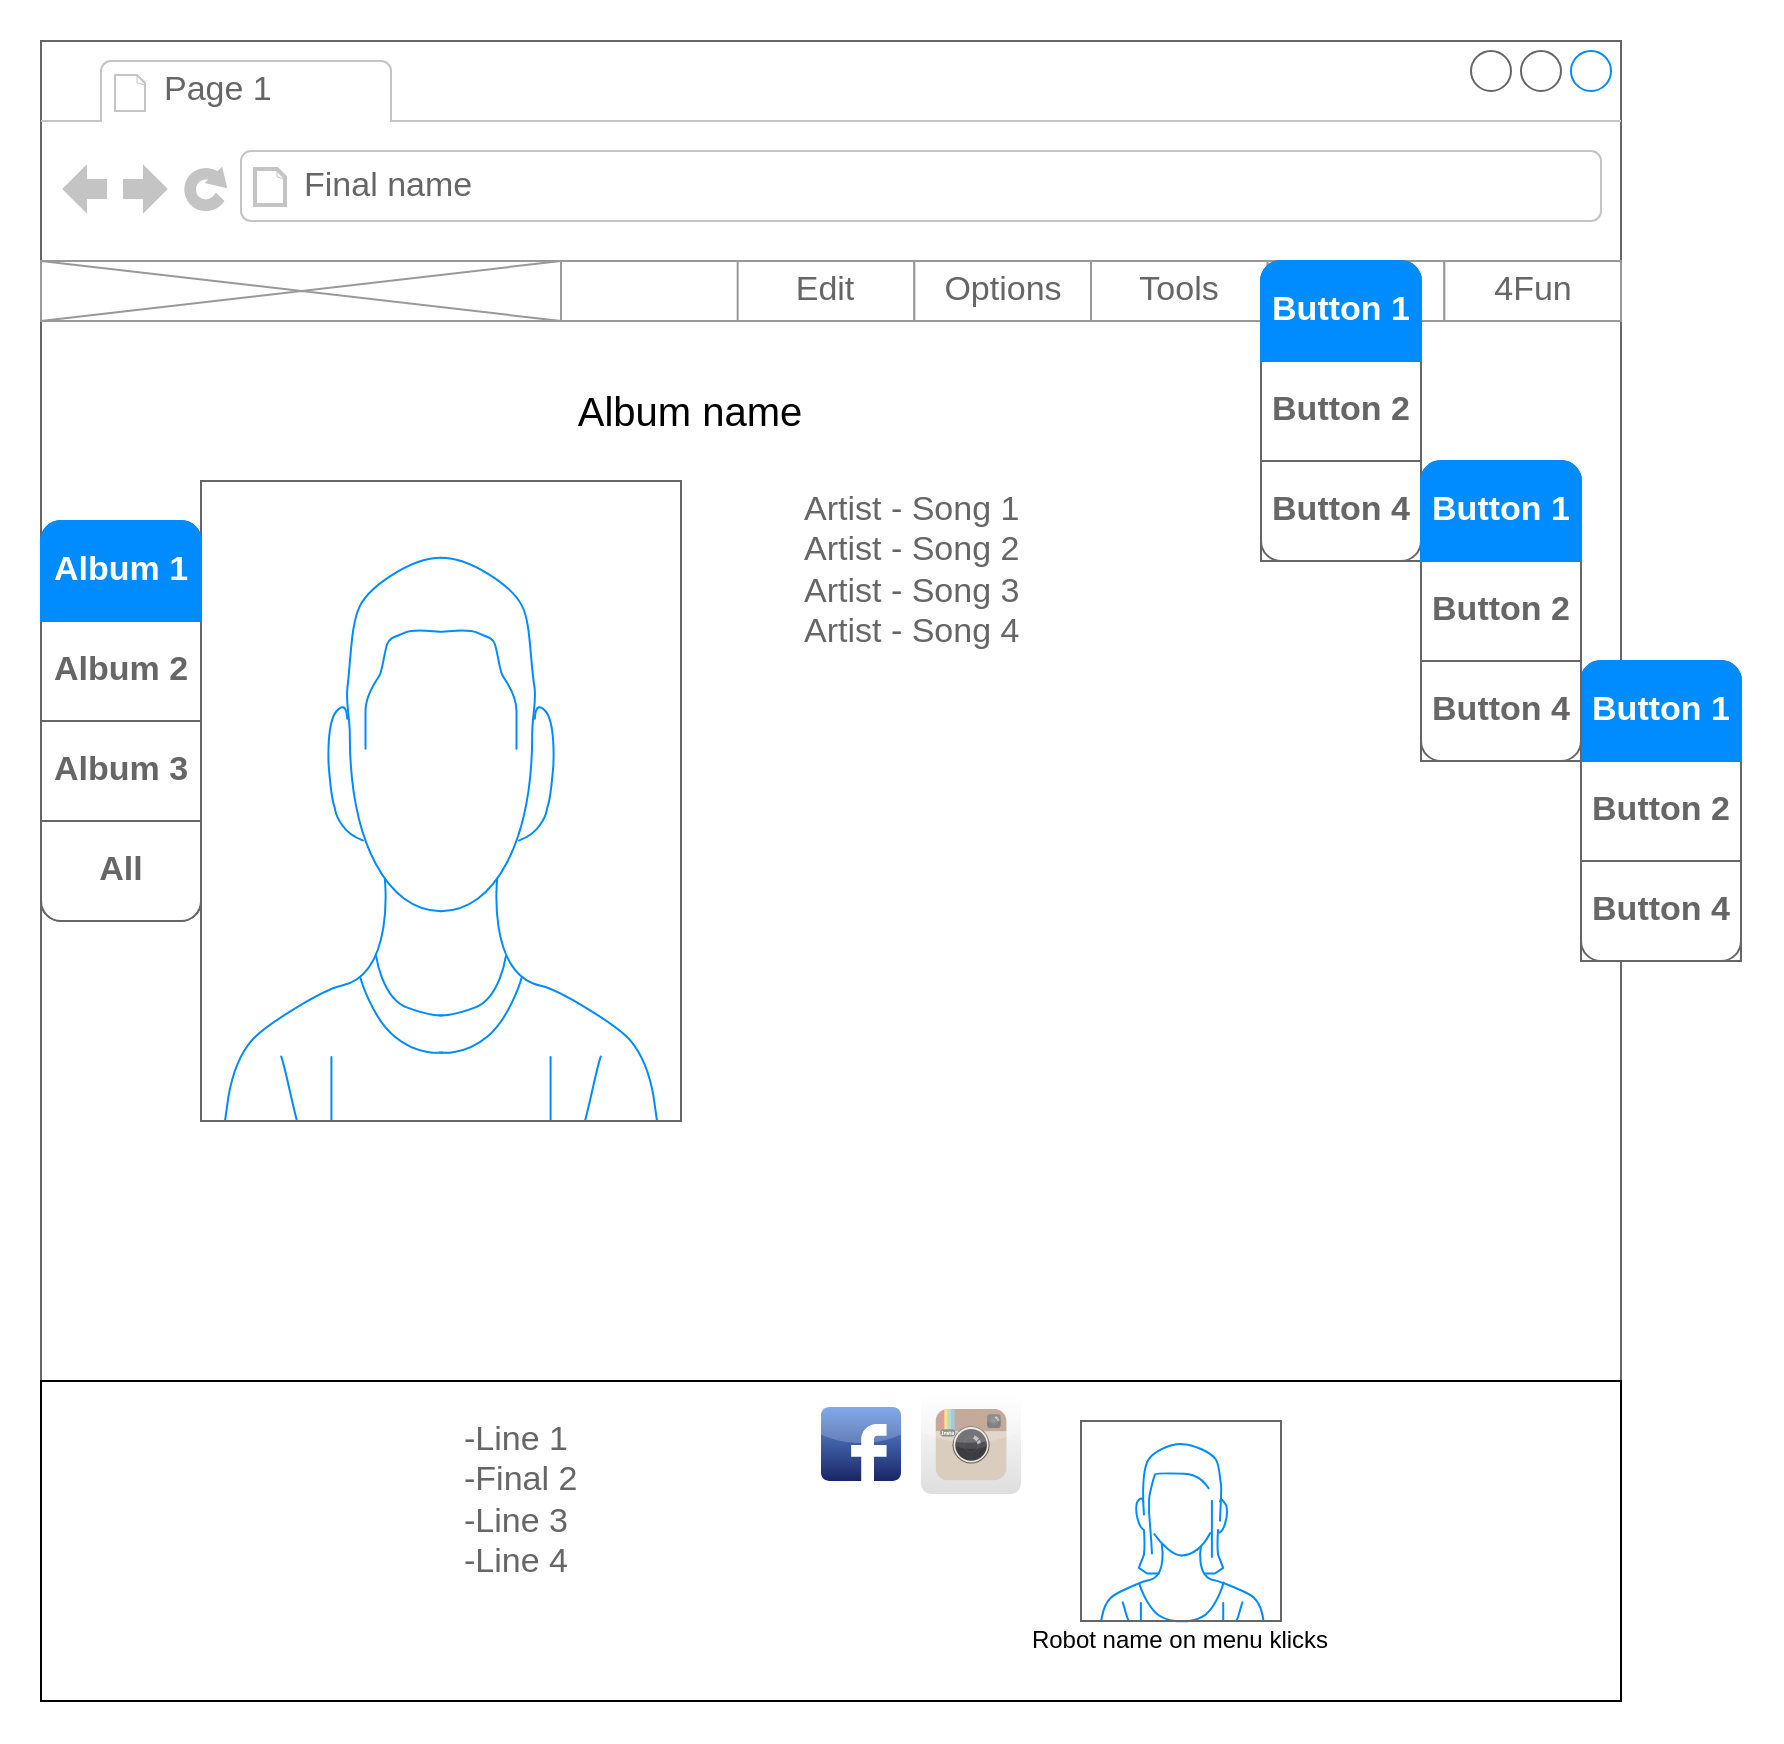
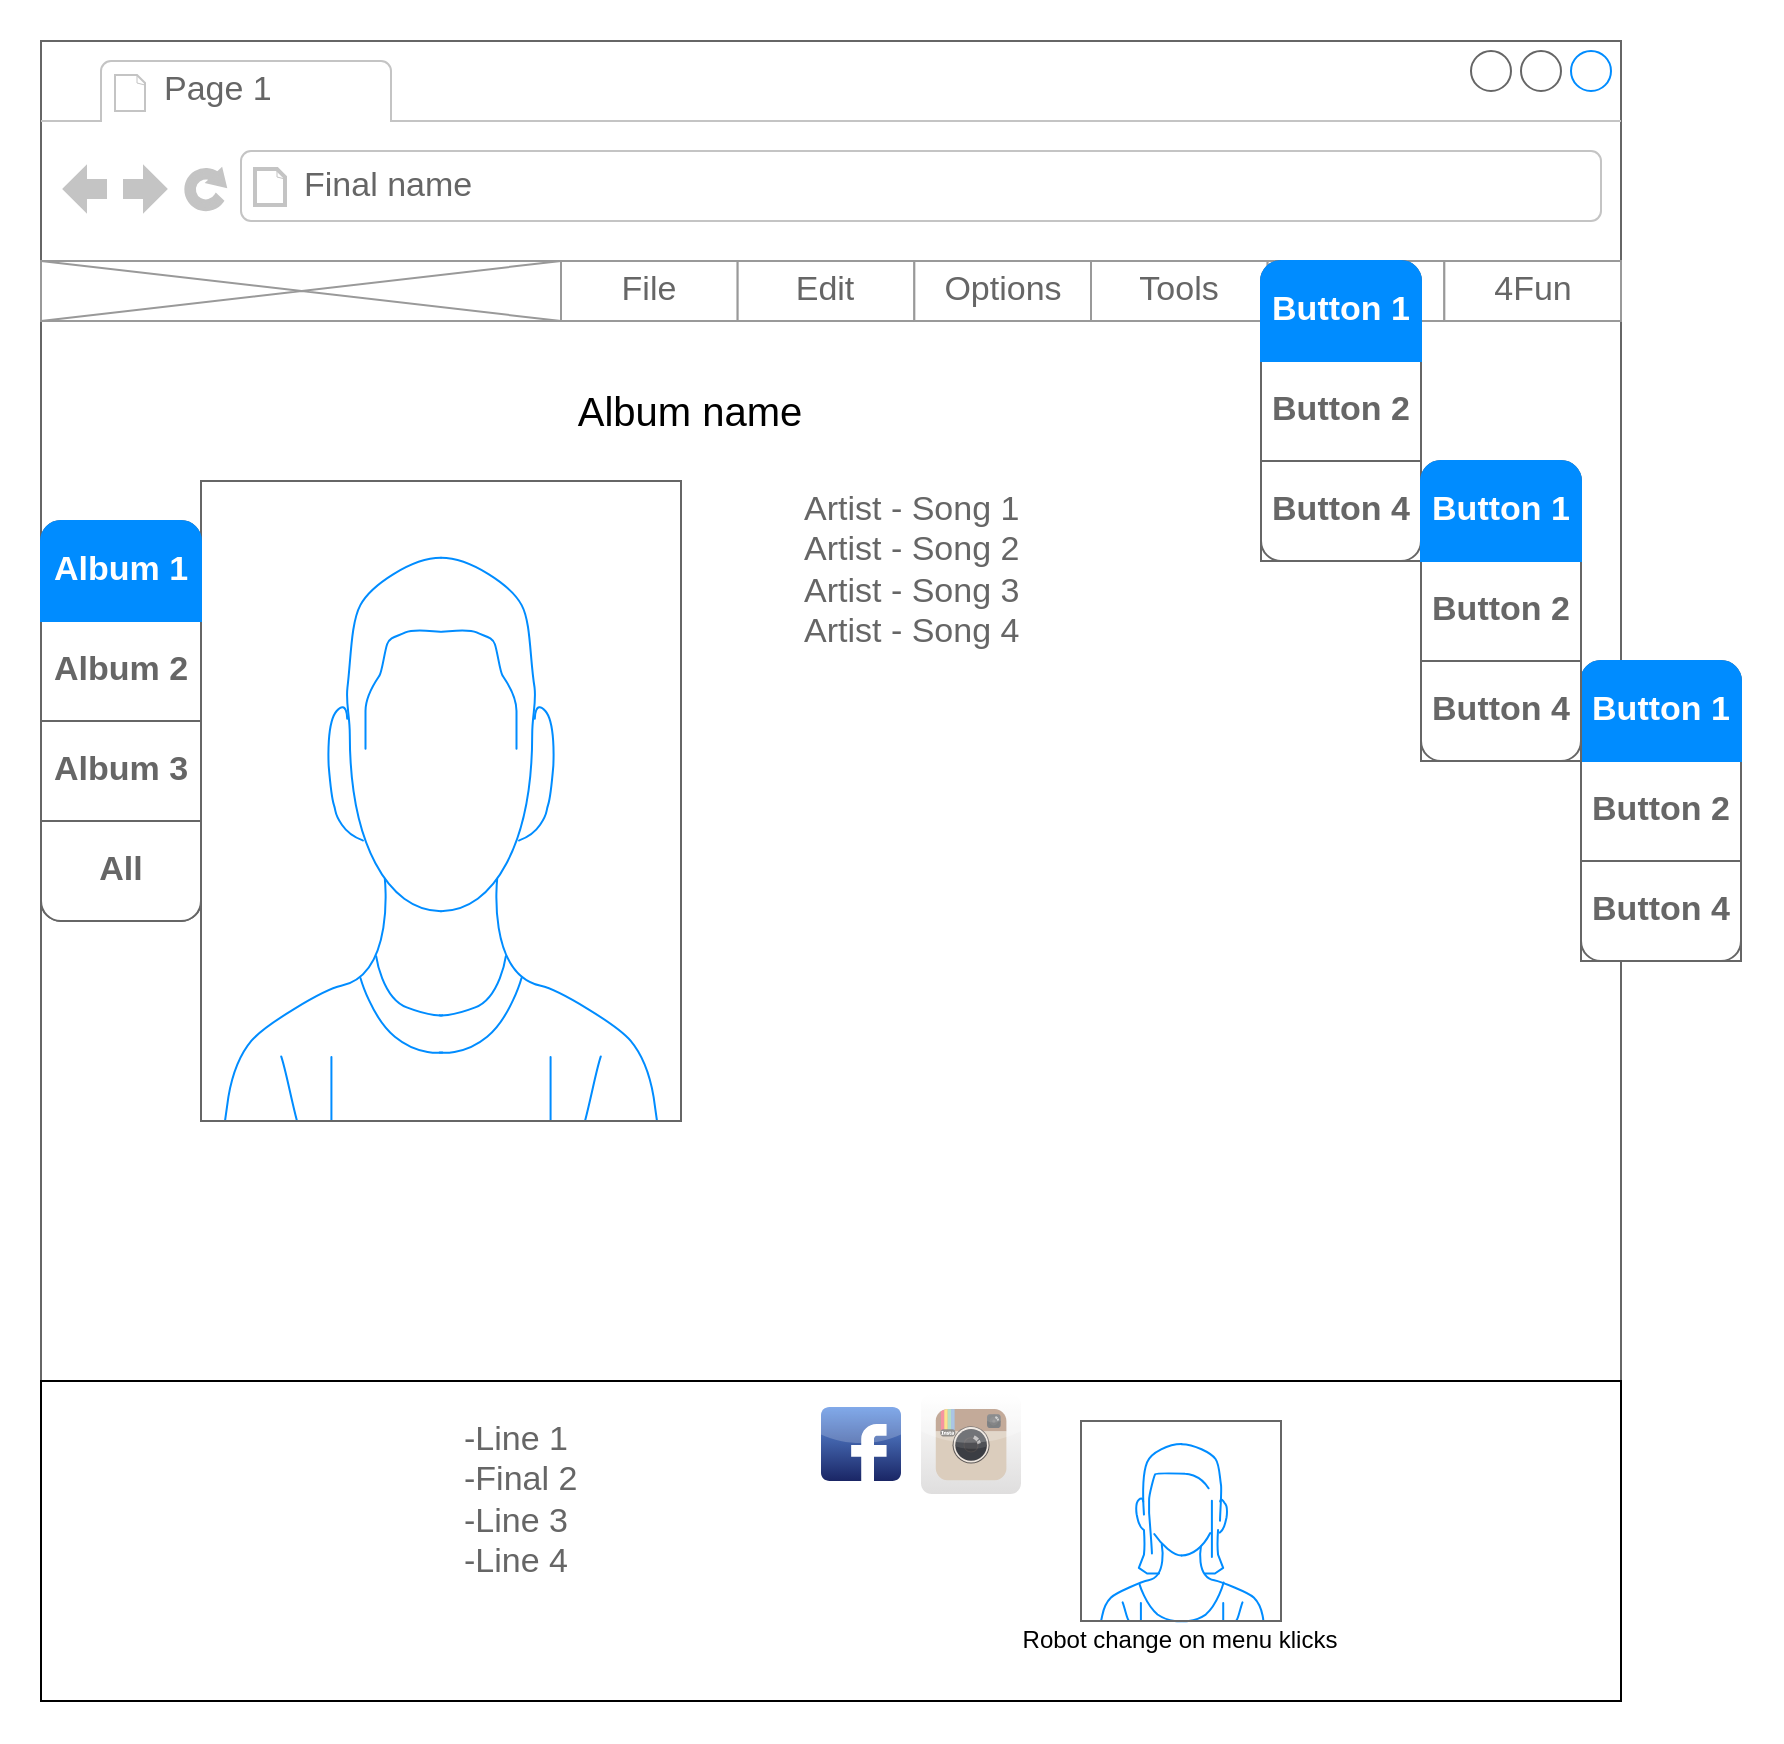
node "File": added
node "Robot name on menu klicks": label "Robot name on menu klicks" -> "Robot change on menu klicks"
